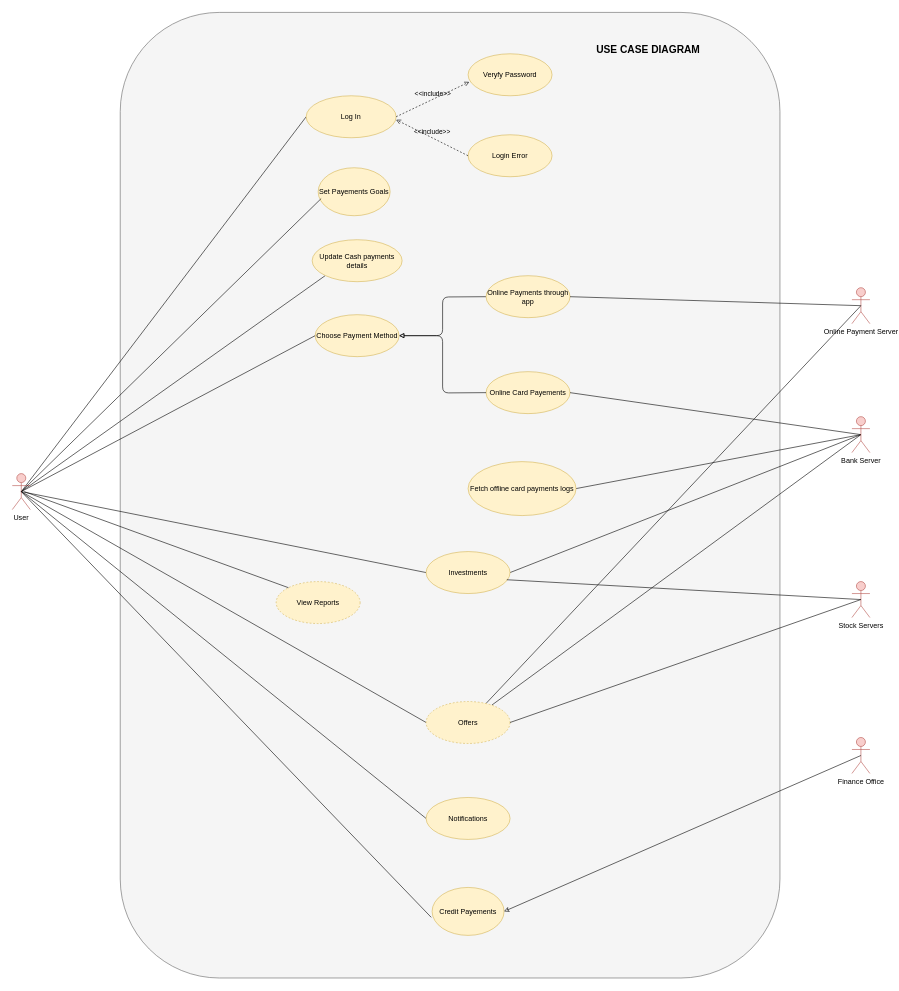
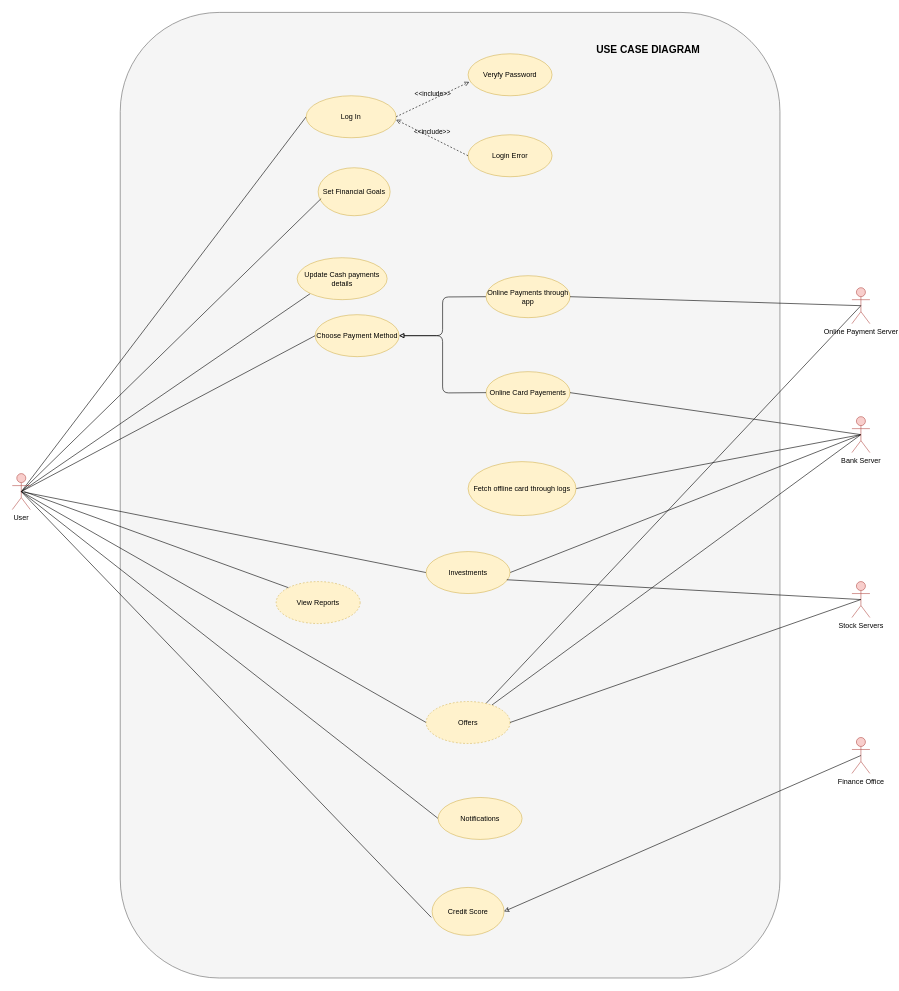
node "Set Payements Goals": label "Set Payements Goals" -> "Set Financial Goals"
node "Update Cash payments details": moved (357, 261) -> (342, 279)
node "Fetch offline card payments logs": label "Fetch offline card payments logs" -> "Fetch offline card through logs"
node "Notifications": moved (468, 819) -> (480, 819)
node "Credit Payements": label "Credit Payements" -> "Credit Score"
